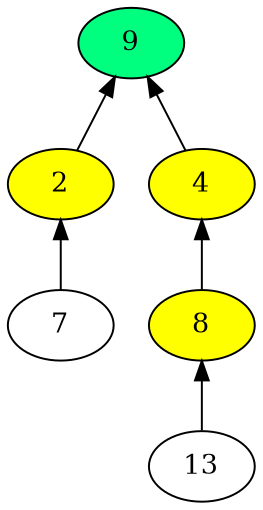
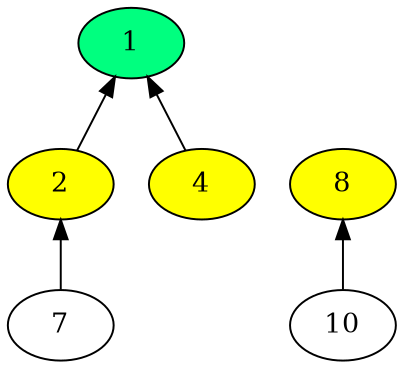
node "9": label "9" -> "1"
edge "8" -> "4": removed
node "13": label "13" -> "10"
